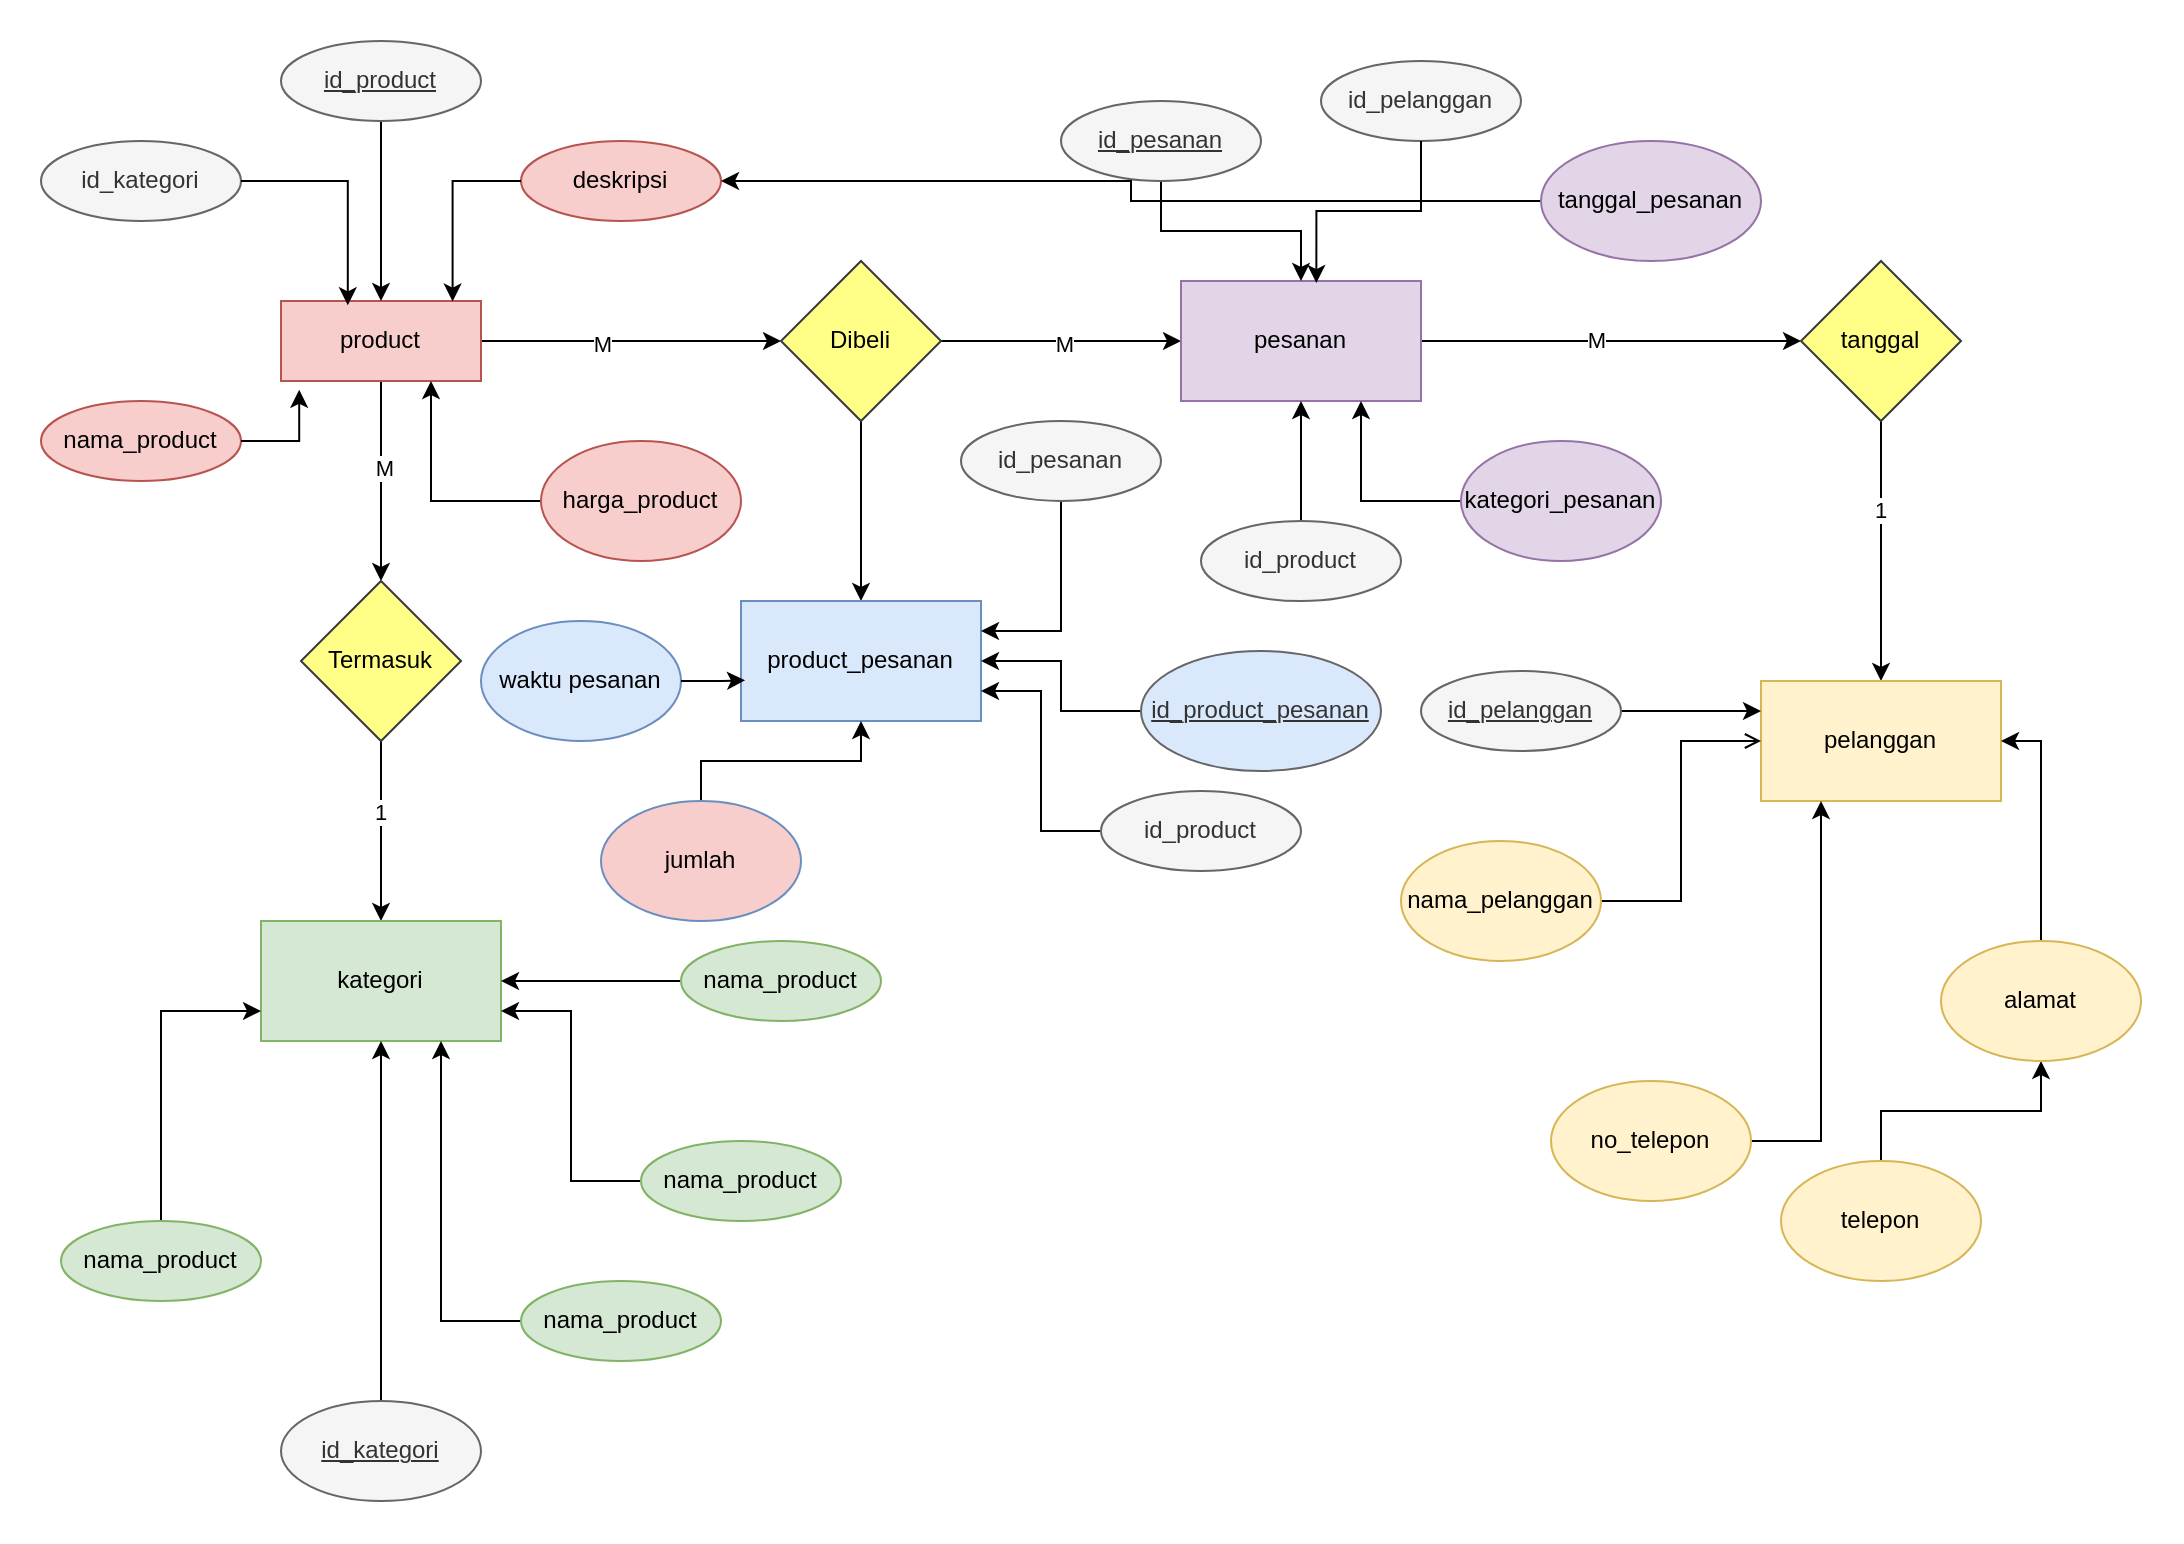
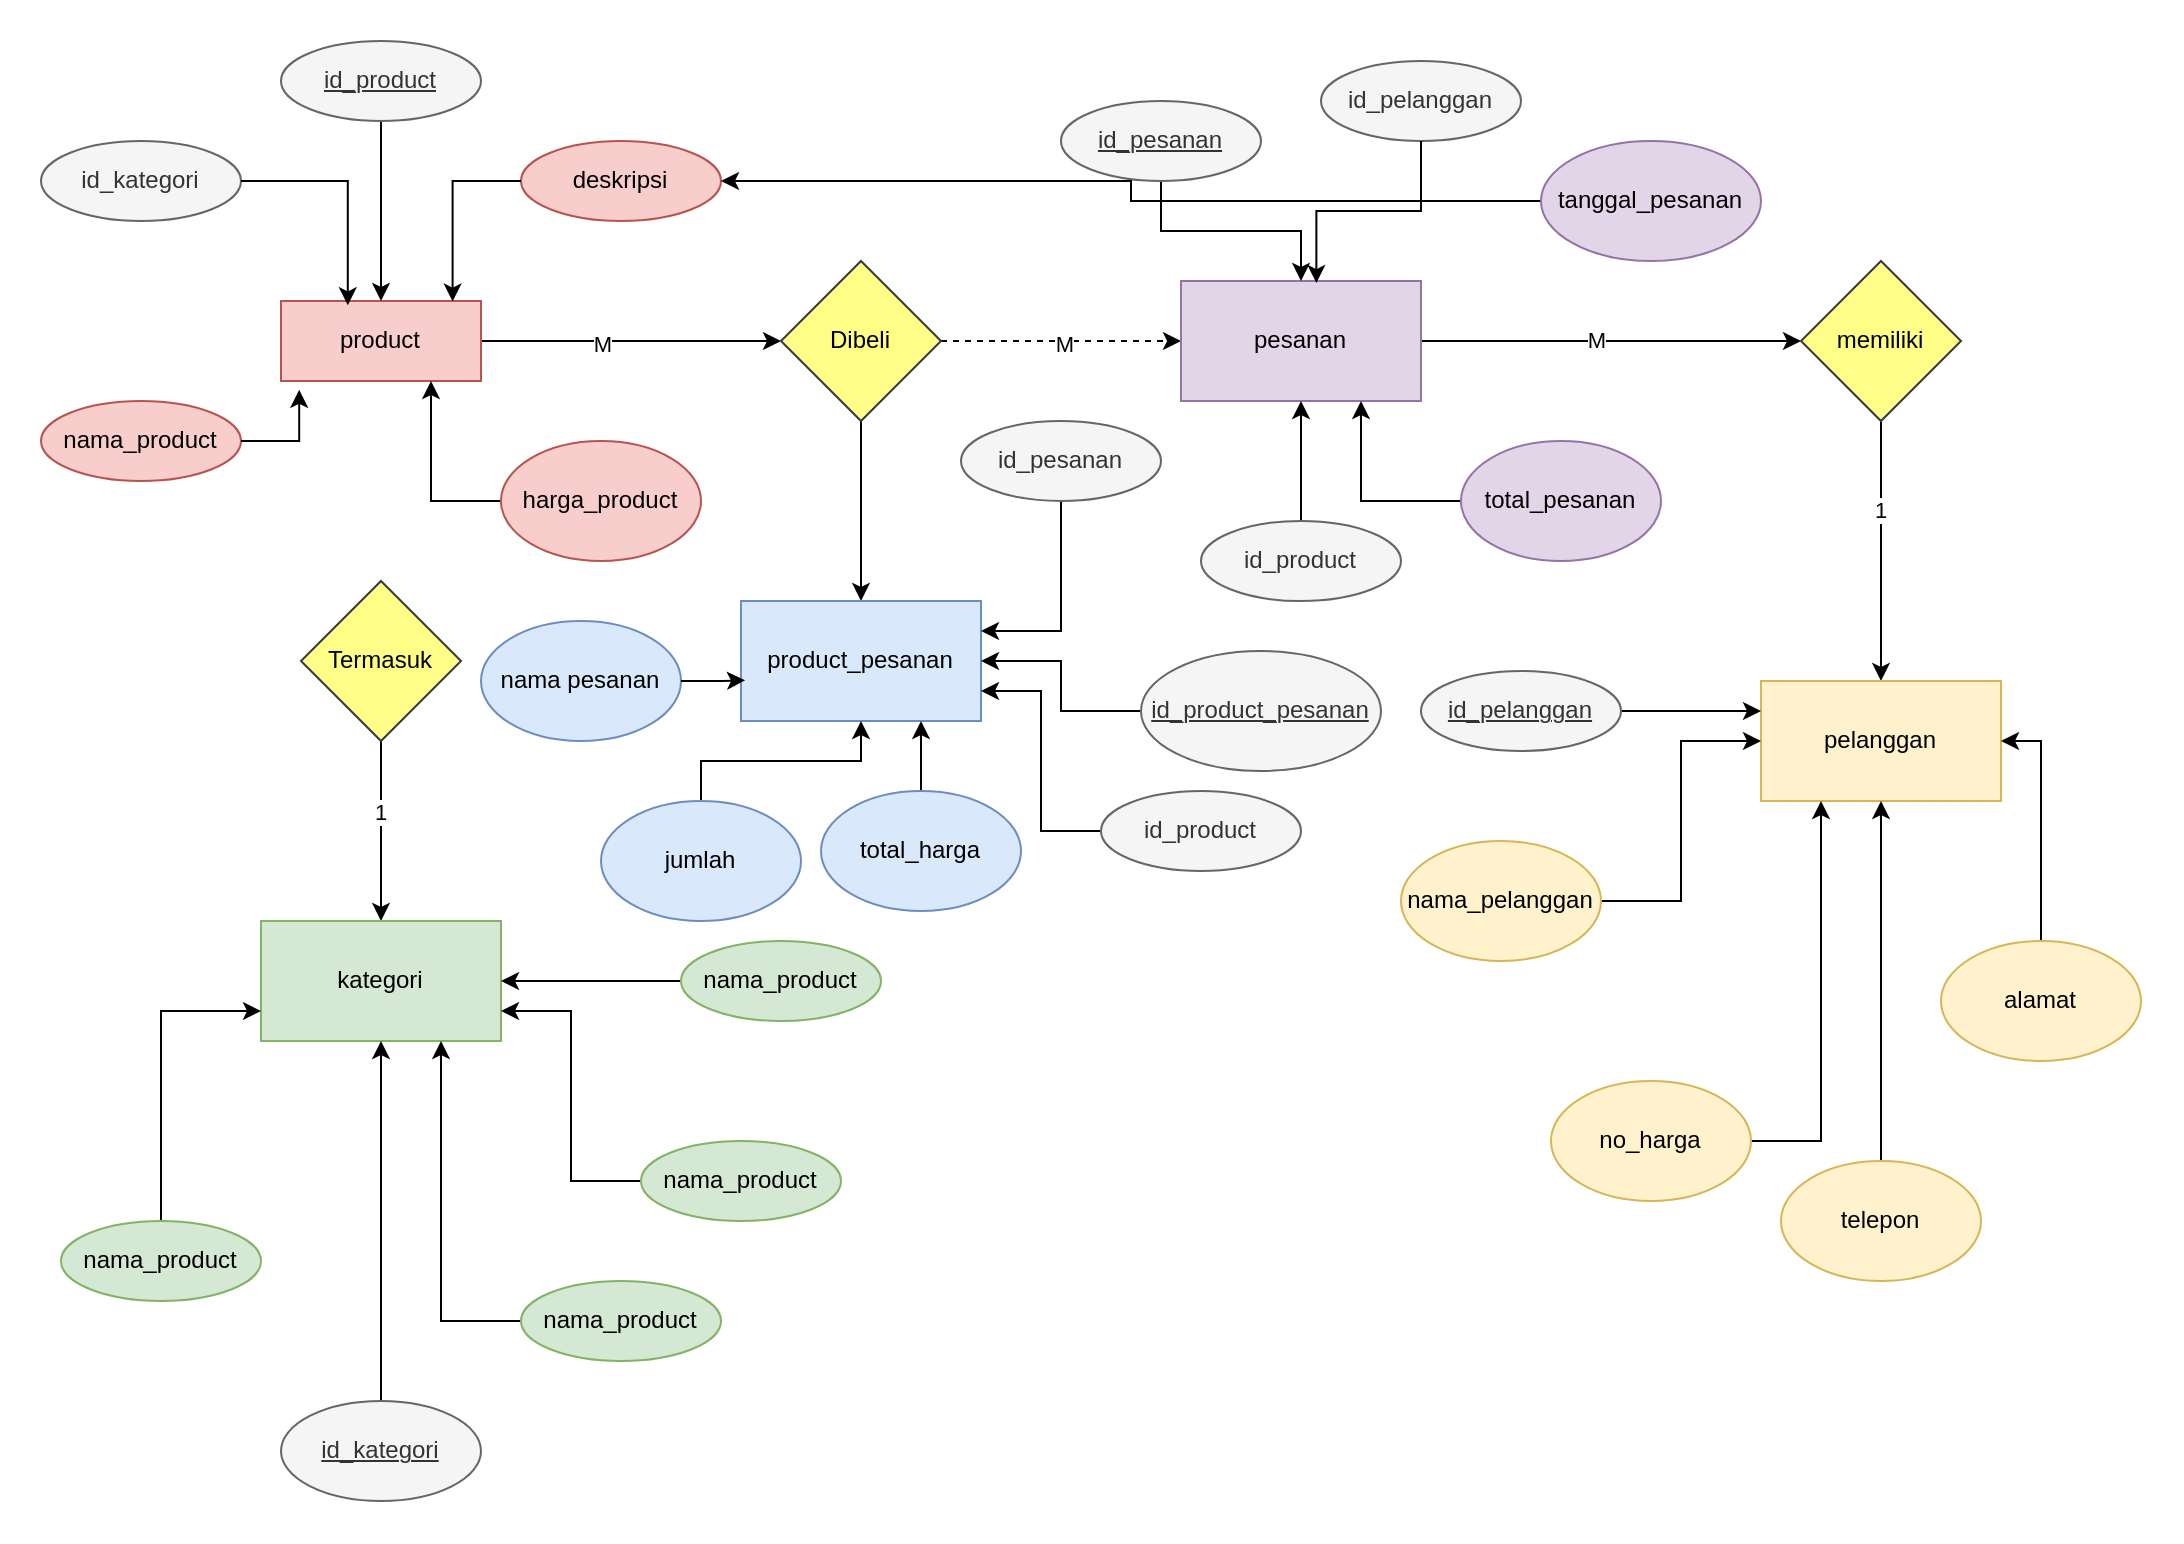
edge "Dibeli" -> "pesanan": style solid -> dashed
node "tanggal": label "tanggal" -> "memiliki"
edge "product" -> "Termasuk": removed, label "M"
node "harga_product": moved (641, 501) -> (601, 501)
node "kategori_pesanan": label "kategori_pesanan" -> "total_pesanan"
node "waktu pesanan": label "waktu pesanan" -> "nama pesanan"
node "id_product_pesanan": fillcolor #dae8fc -> #f5f5f5
edge "nama_pelanggan" -> "pelanggan": arrowhead open -> classic
edge "total_harga" -> "product_pesanan": added
node "total_harga": added
node "jumlah": fillcolor #f8cecc -> #dae8fc
edge "telepon" -> "alamat": now "telepon" -> "pelanggan"
node "no_telepon": label "no_telepon" -> "no_harga"
